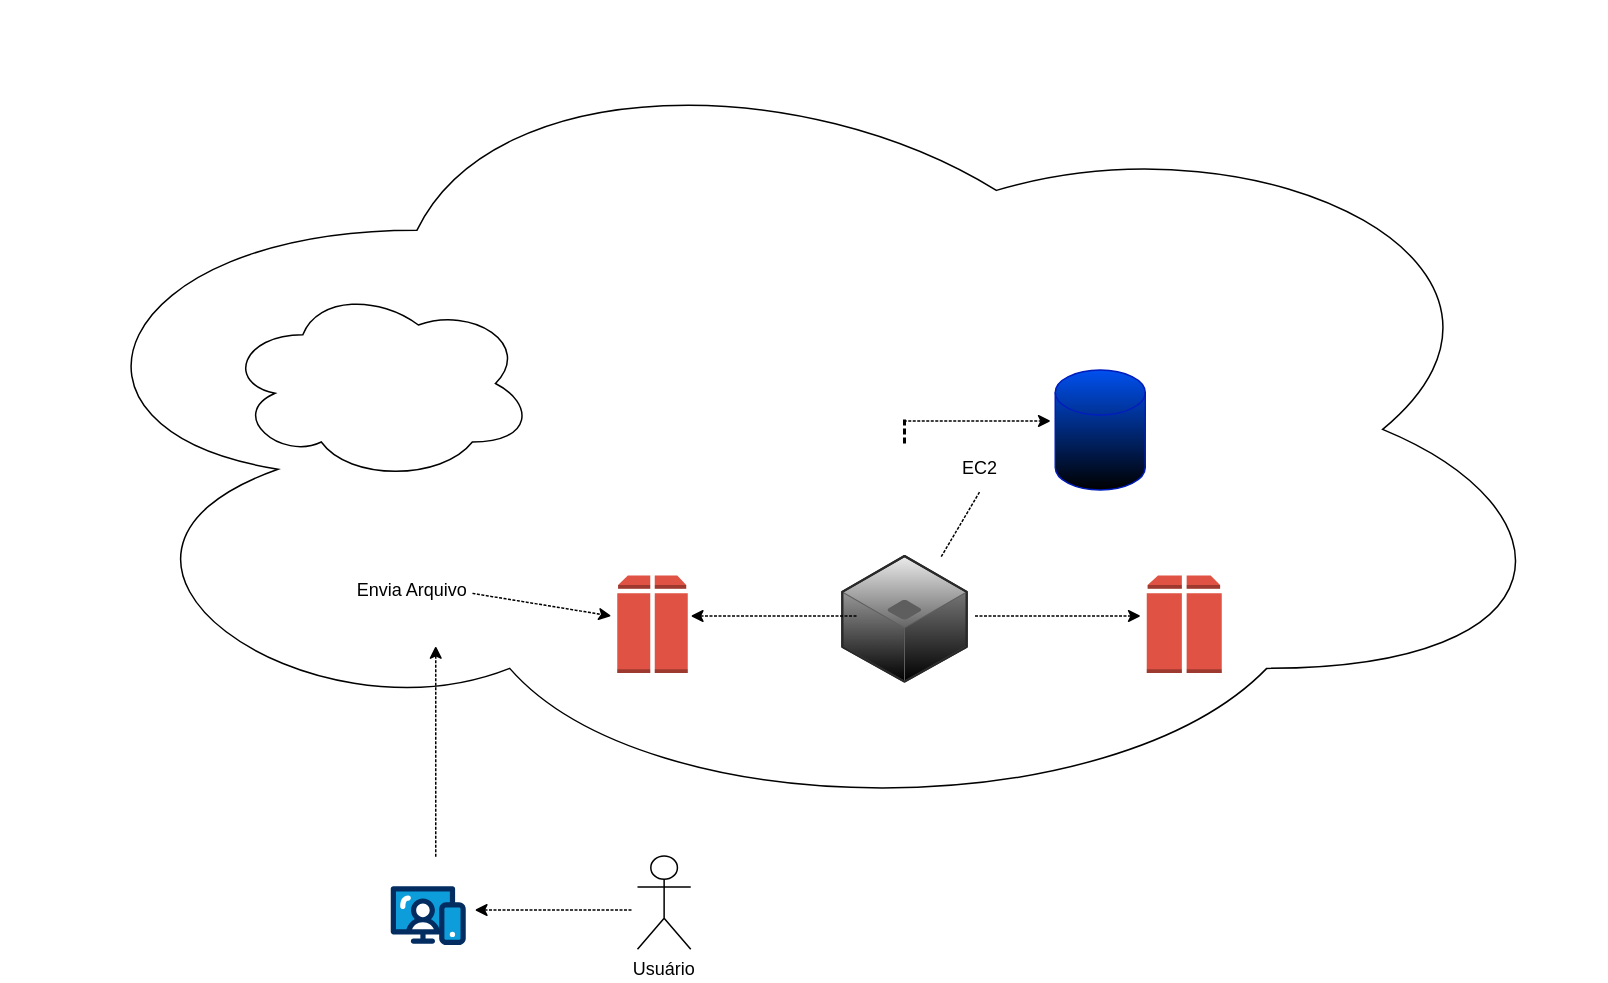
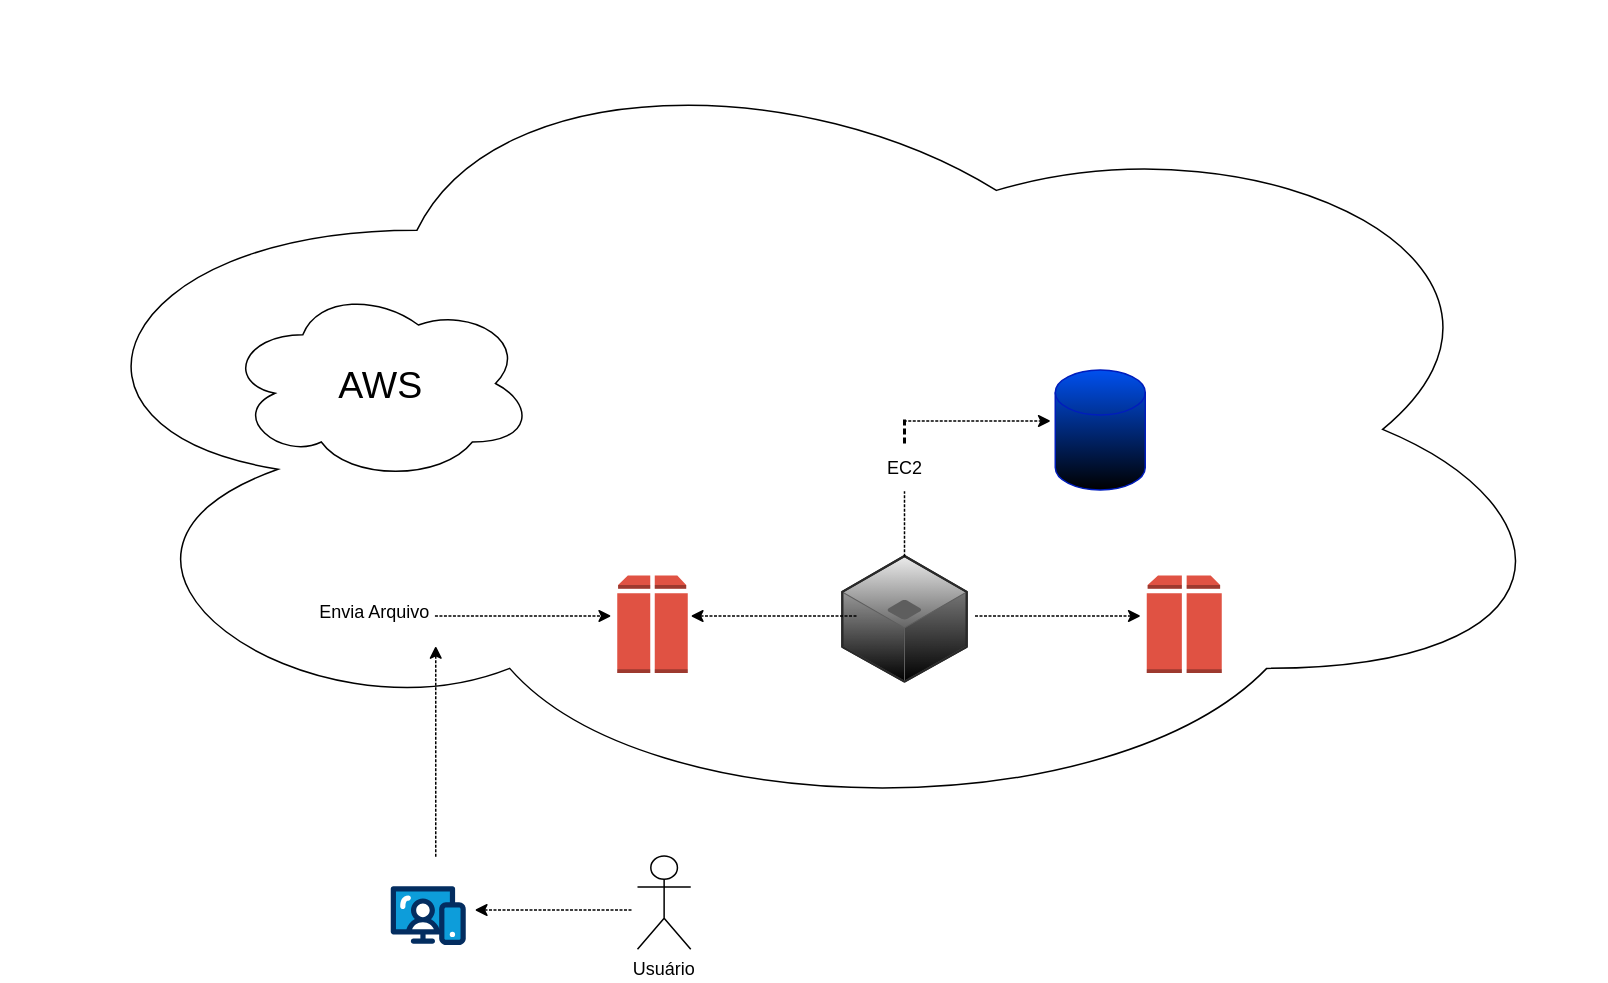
node "AWS": added
node "EC2": moved (980, 469) -> (905, 469)
node "Envia Arquivo": moved (413, 590) -> (375, 613)
